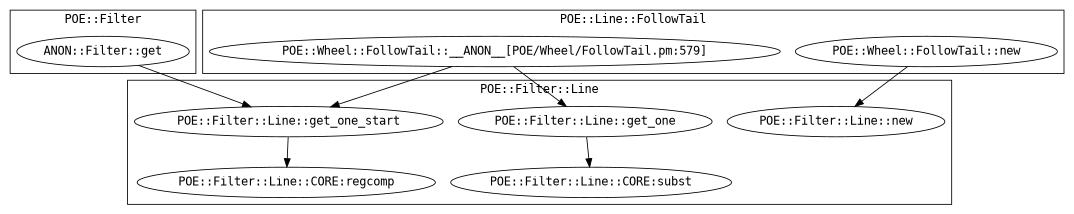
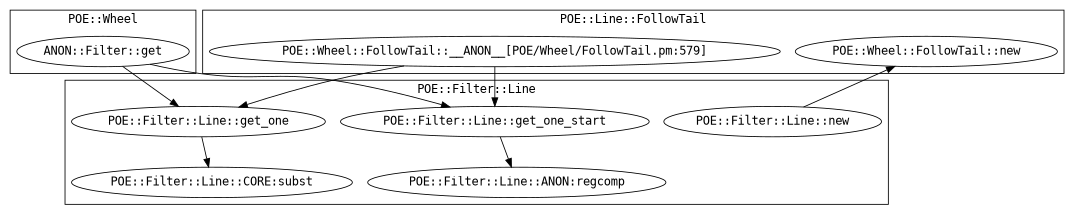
cluster "POE::Filter": label "POE::Filter" -> "POE::Wheel"
edge "ANON::Filter::get" -> "POE::Filter::Line::get_one": added
edge "POE::Wheel::FollowTail::new" -> "POE::Filter::Line::new": reversed
node "POE::Filter::Line::CORE:regcomp": label "POE::Filter::Line::CORE:regcomp" -> "POE::Filter::Line::ANON:regcomp"
